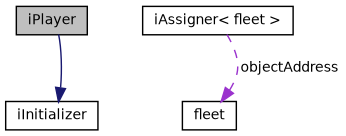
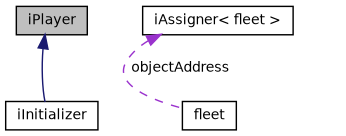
edge "iPlayer" -> "iInitializer": reversed
edge "iAssigner< fleet >" -> "fleet": reversed
